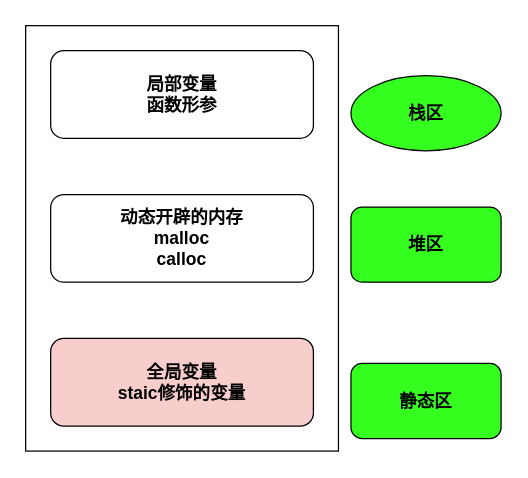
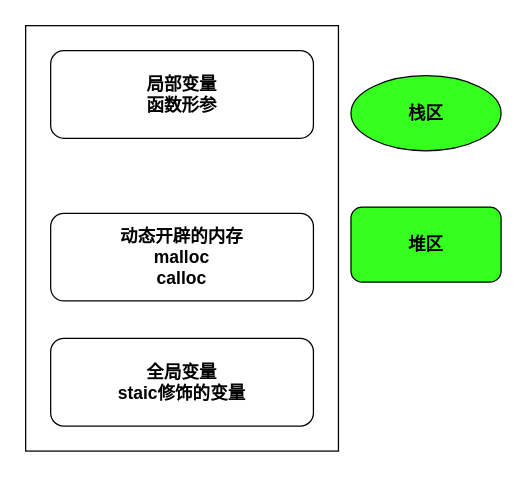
node "动态开辟的内存 malloc calloc": moved (182, 238) -> (182, 257)
node "全局变量 staic修饰的变量": fillcolor #f8cecc -> #ffffff
node "静态区": removed
